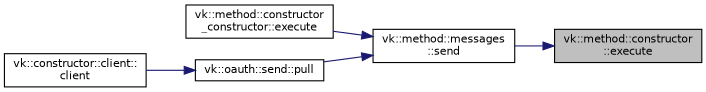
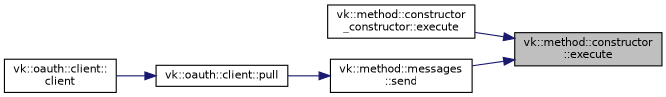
edge "vk::method::constructor _constructor::execute" -> "vk::method::messages ::send": now "vk::method::constructor _constructor::execute" -> "vk::method::constructor ::execute"
node "vk::constructor::client:: client": label "vk::constructor::client:: client" -> "vk::oauth::client:: client"
node "vk::oauth::send::pull": label "vk::oauth::send::pull" -> "vk::oauth::client::pull"
